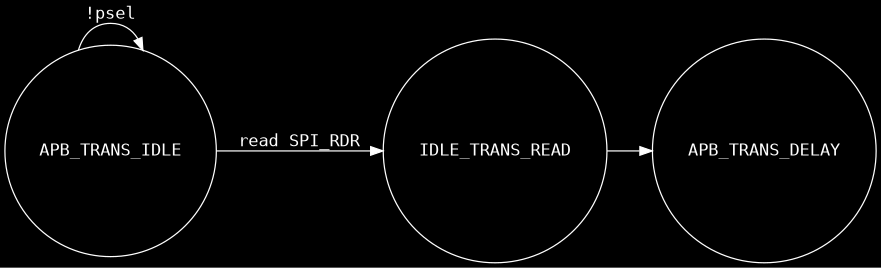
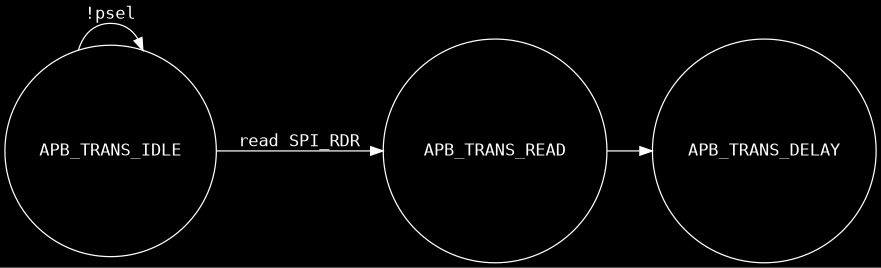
node "IDLE_TRANS_READ": label "IDLE_TRANS_READ" -> "APB_TRANS_READ"
